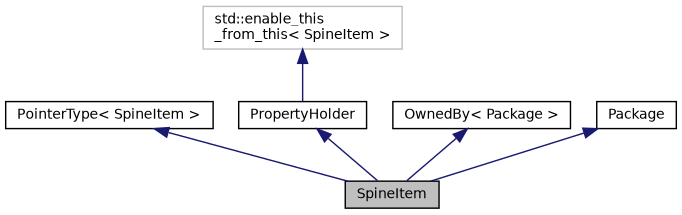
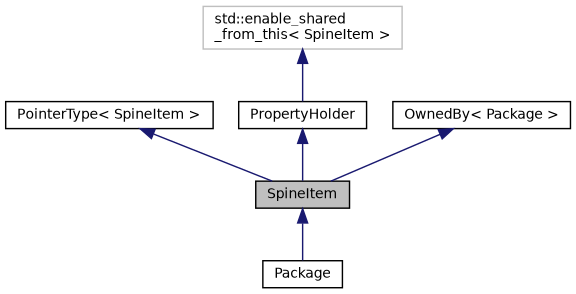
node "std::enable_this _from_this< SpineItem >": label "std::enable_this _from_this< SpineItem >" -> "std::enable_shared _from_this< SpineItem >"
edge "SpineItem" -> "Package": reversed
